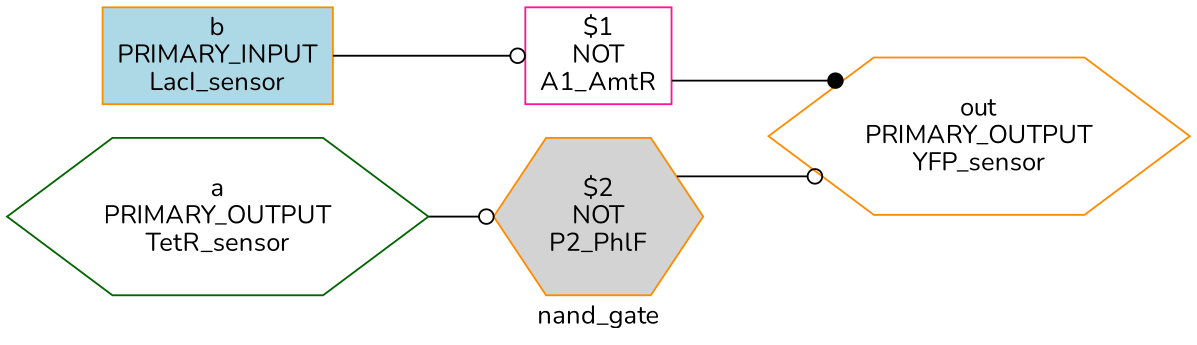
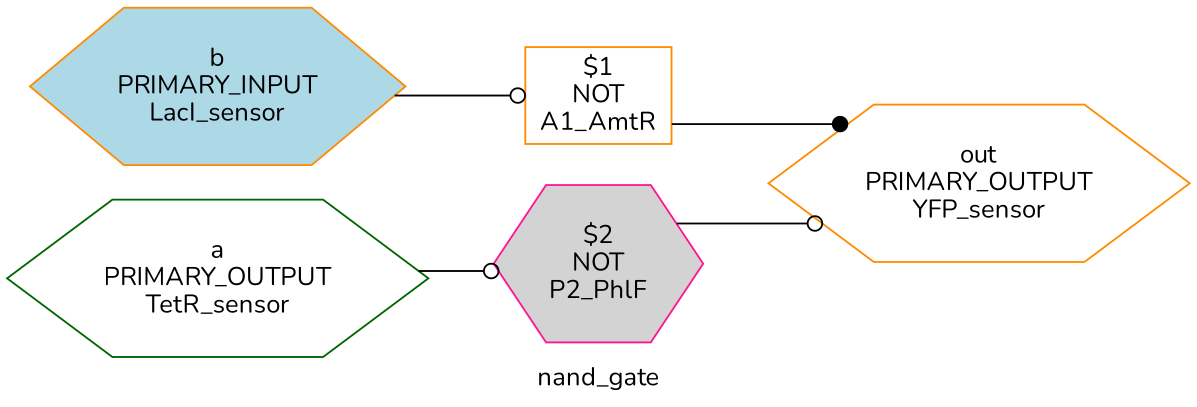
node "b PRIMARY_INPUT LacI_sensor": shape box -> hexagon
node "$1 NOT A1_AmtR": color deeppink -> darkorange
node "$2 NOT P2_PhlF": color darkorange -> deeppink
